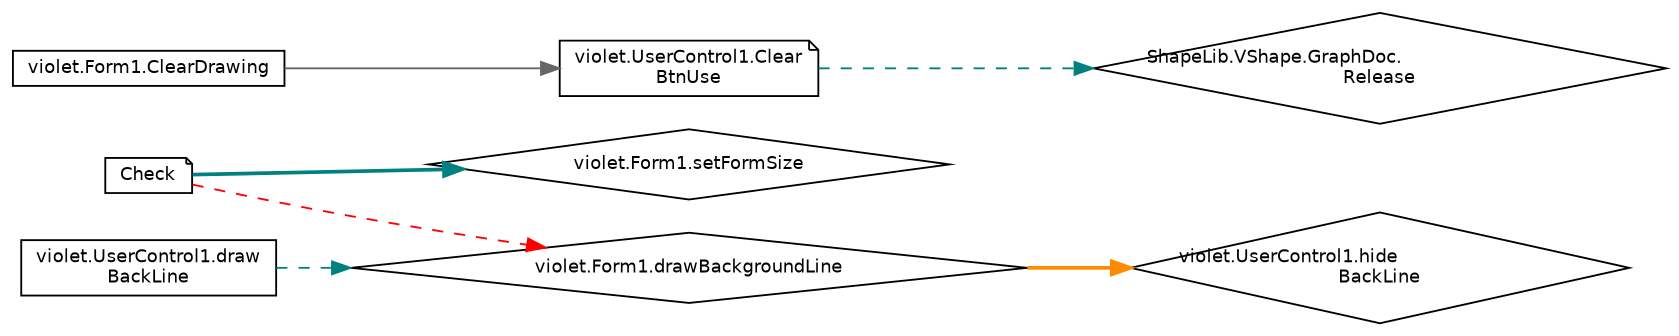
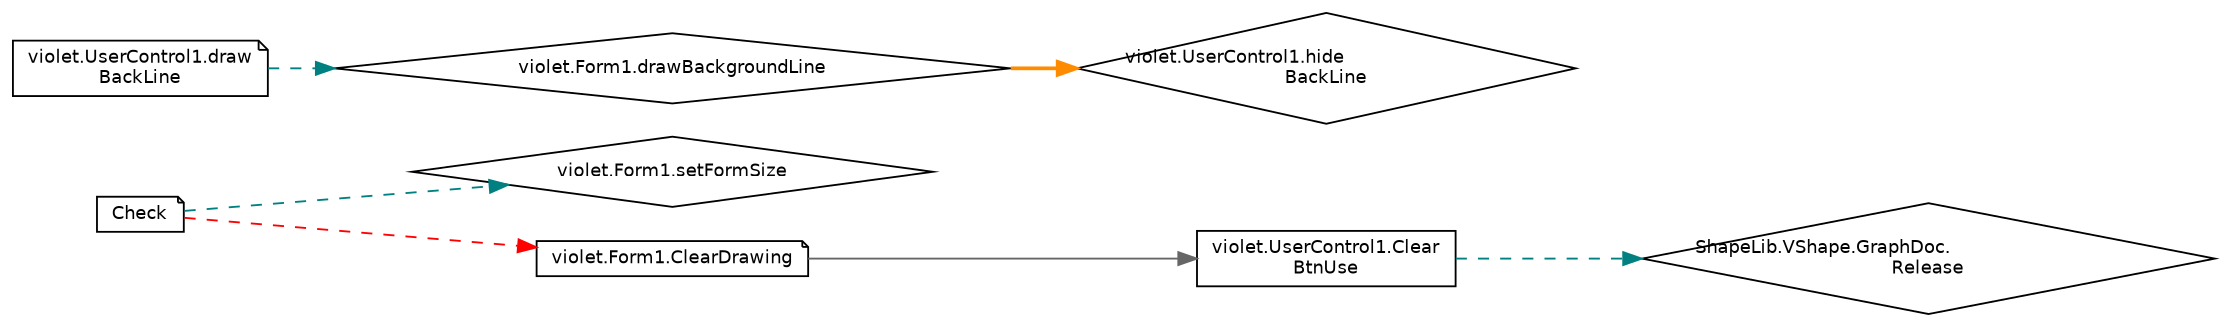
node "violet.Form1.ClearDrawing": shape box -> note
node "violet.UserControl1.Clear BtnUse": shape note -> box
edge "Check" -> "violet.Form1.setFormSize": style bold -> dashed
edge "Check" -> "violet.Form1.drawBackgroundLine": now "Check" -> "violet.Form1.ClearDrawing"
node "violet.UserControl1.draw BackLine": shape box -> note
